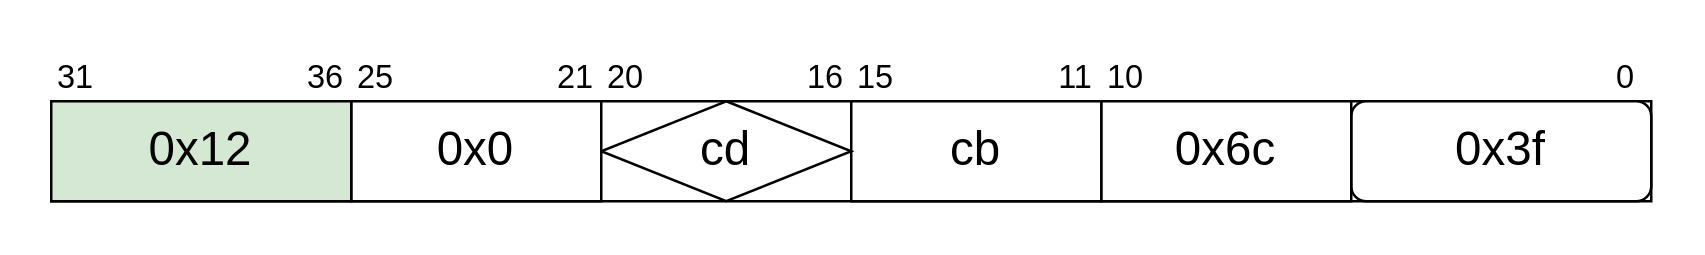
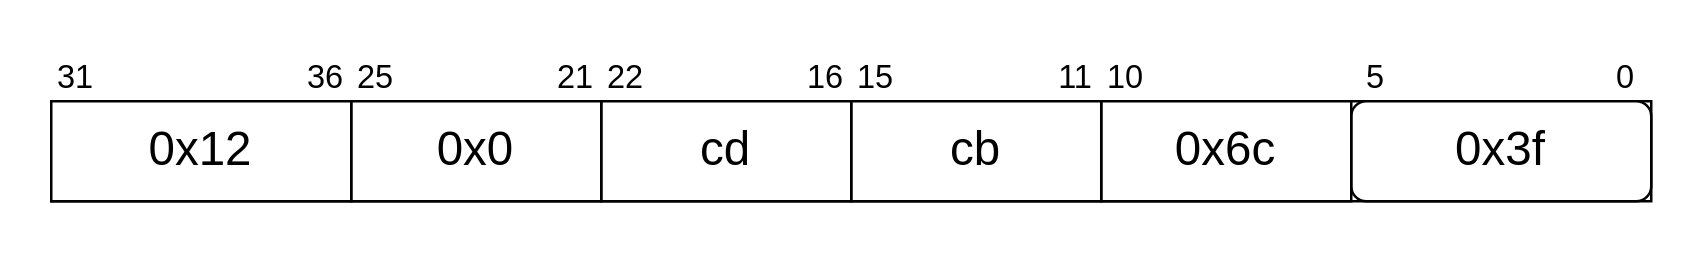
node "20": label "20" -> "22"
node "5": added
node "0x12": fillcolor #d5e8d4 -> #ffffff
node "cd": shape diamond -> rectangle
